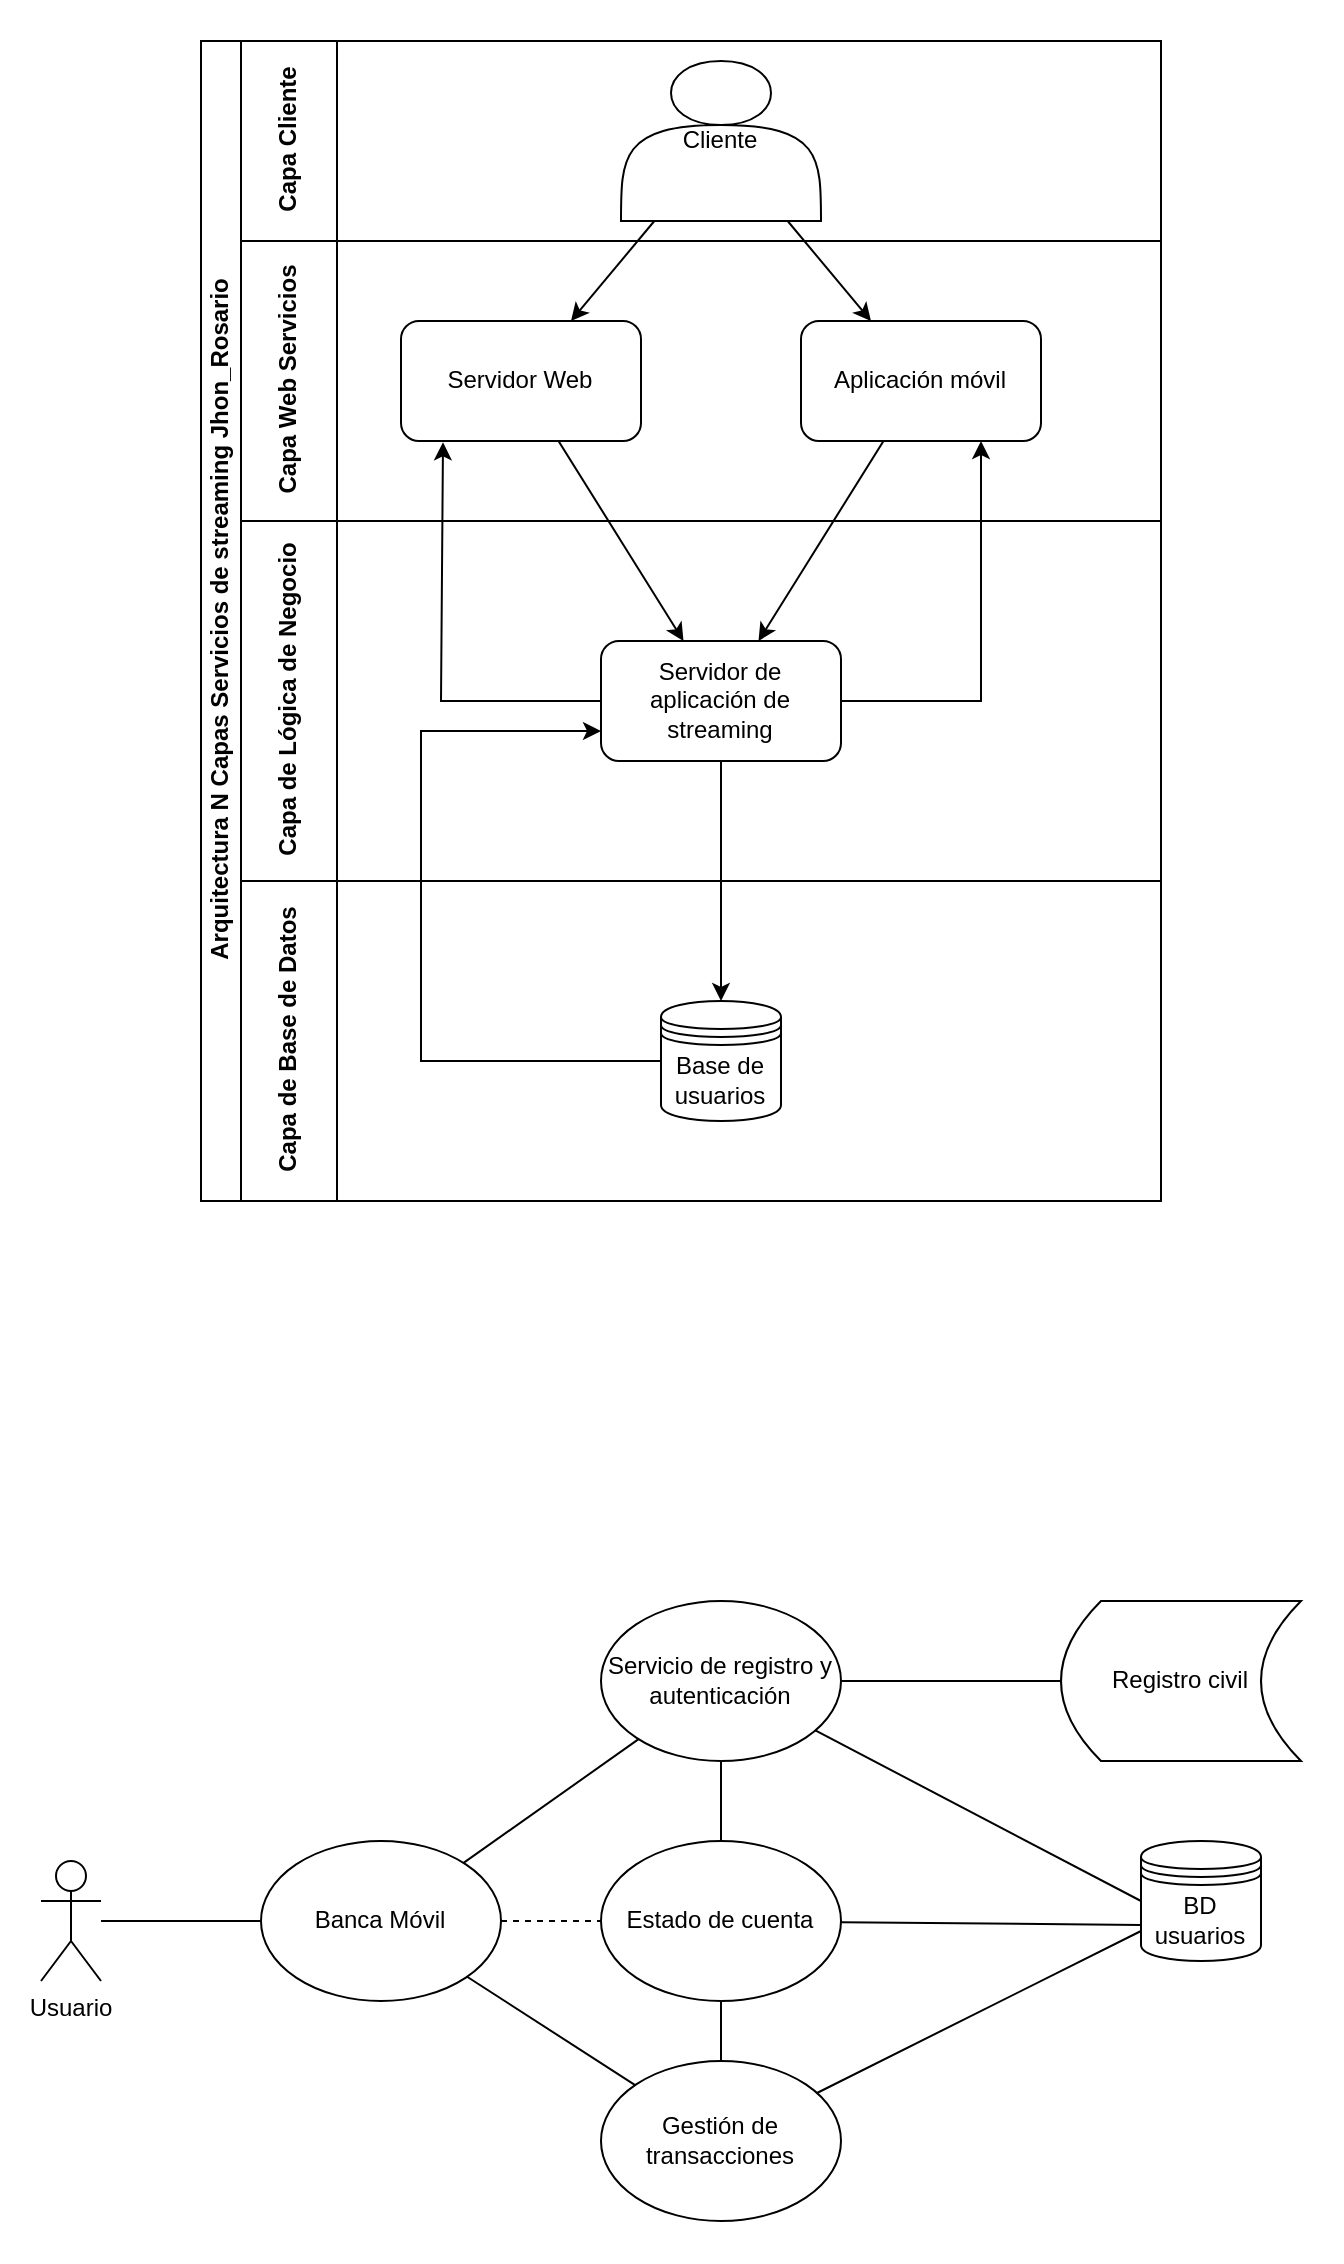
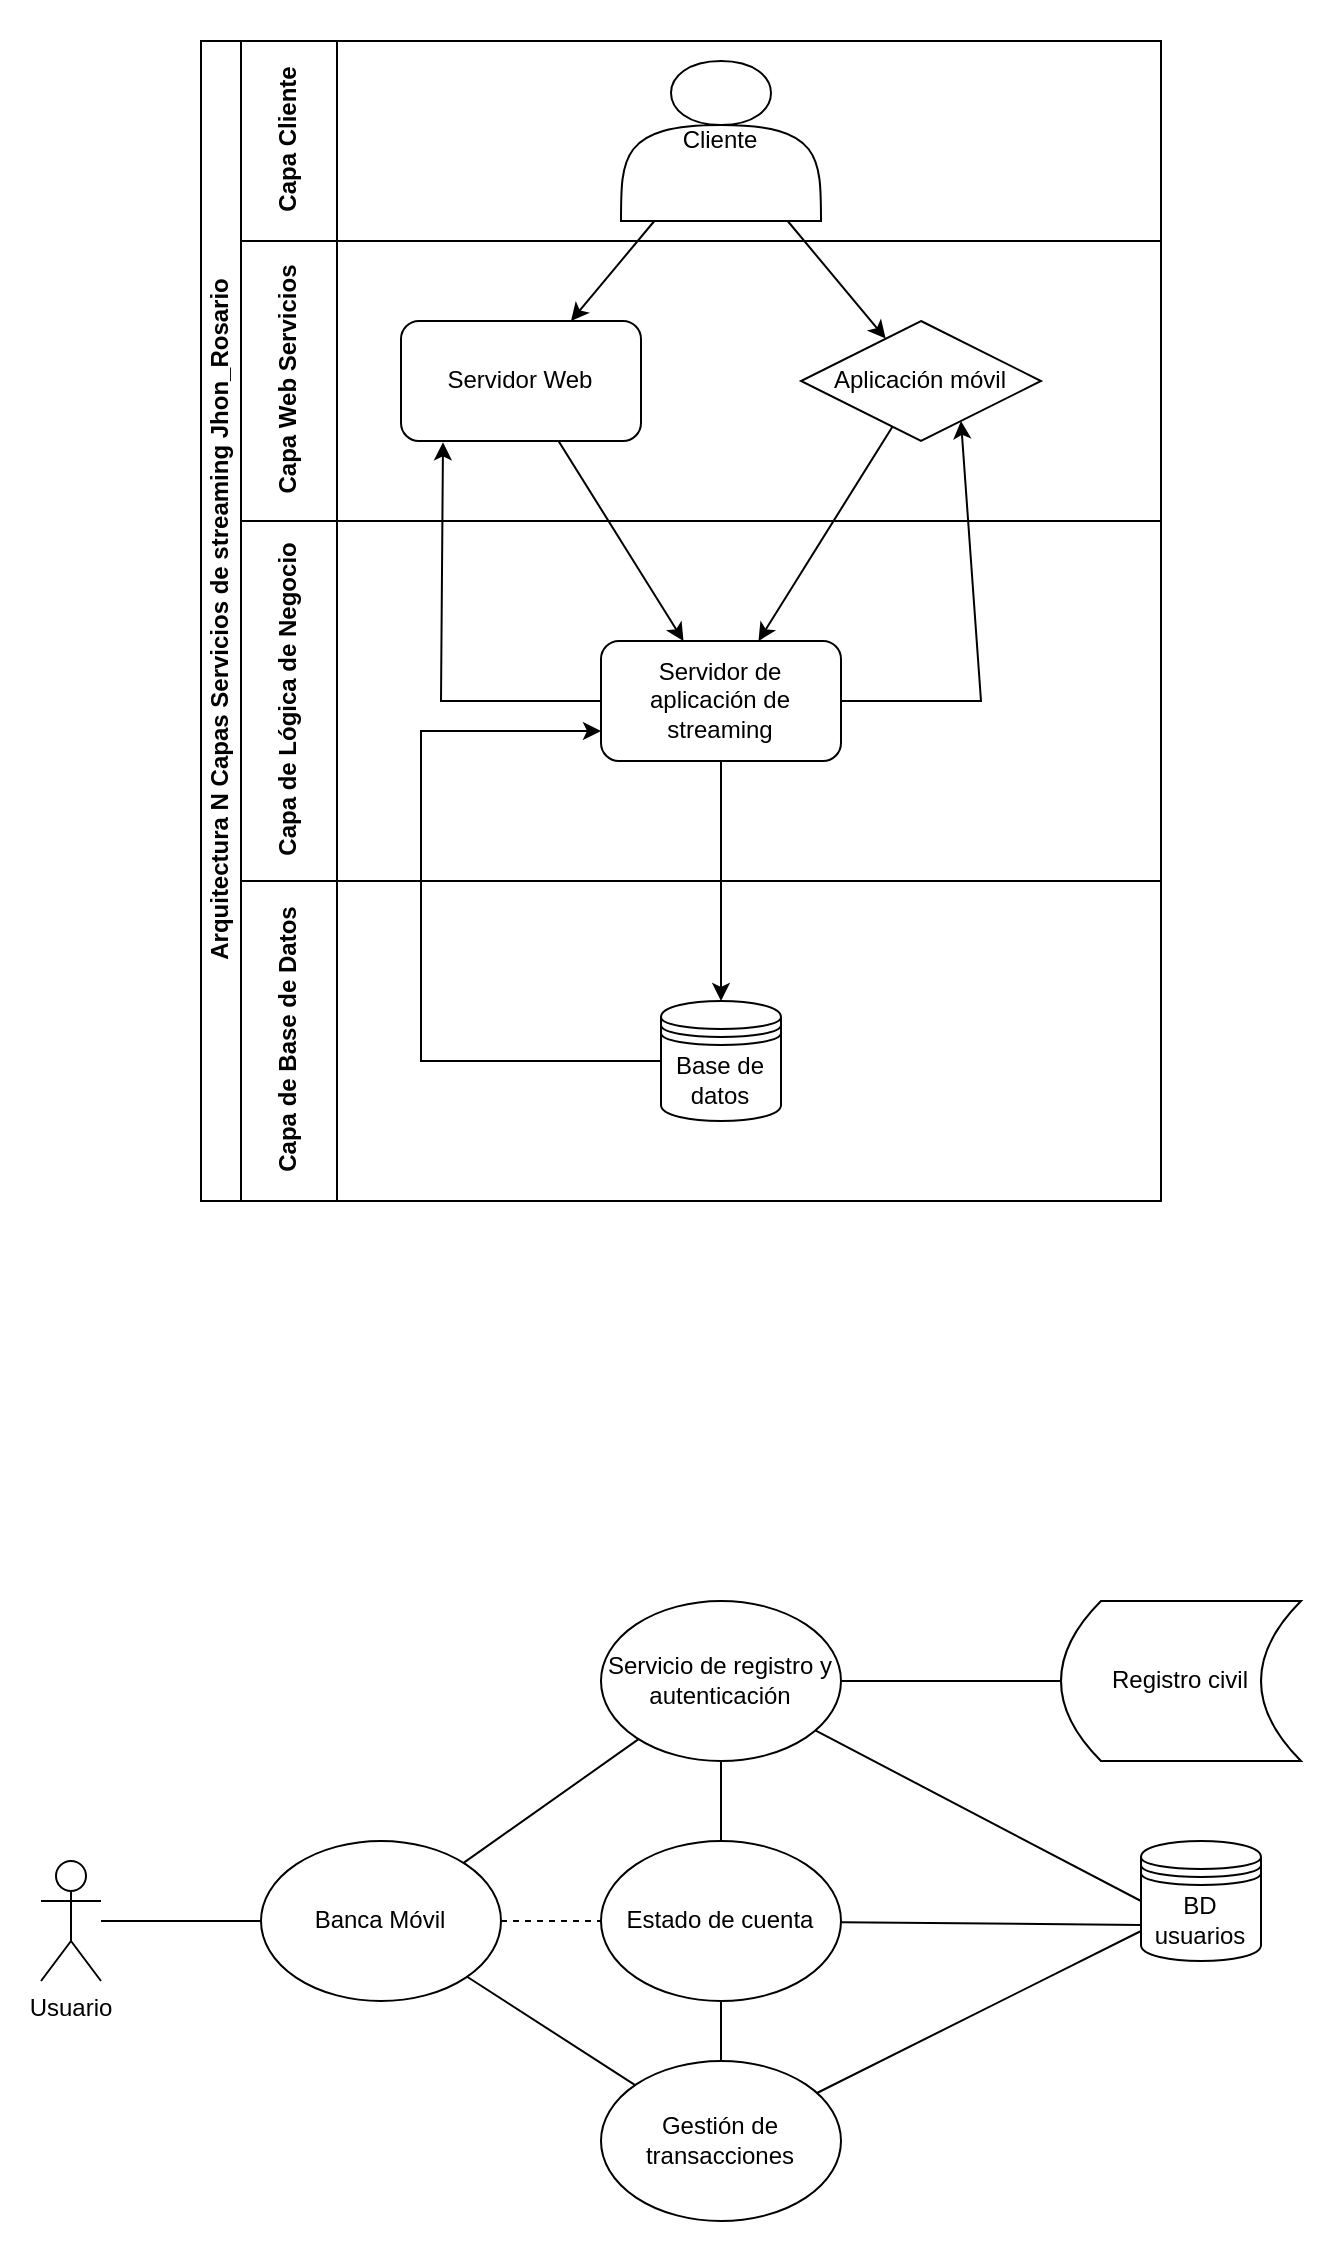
node "Aplicación móvil": shape rounded rectangle -> diamond
node "Base de usuarios": label "Base de usuarios" -> "Base de datos"
